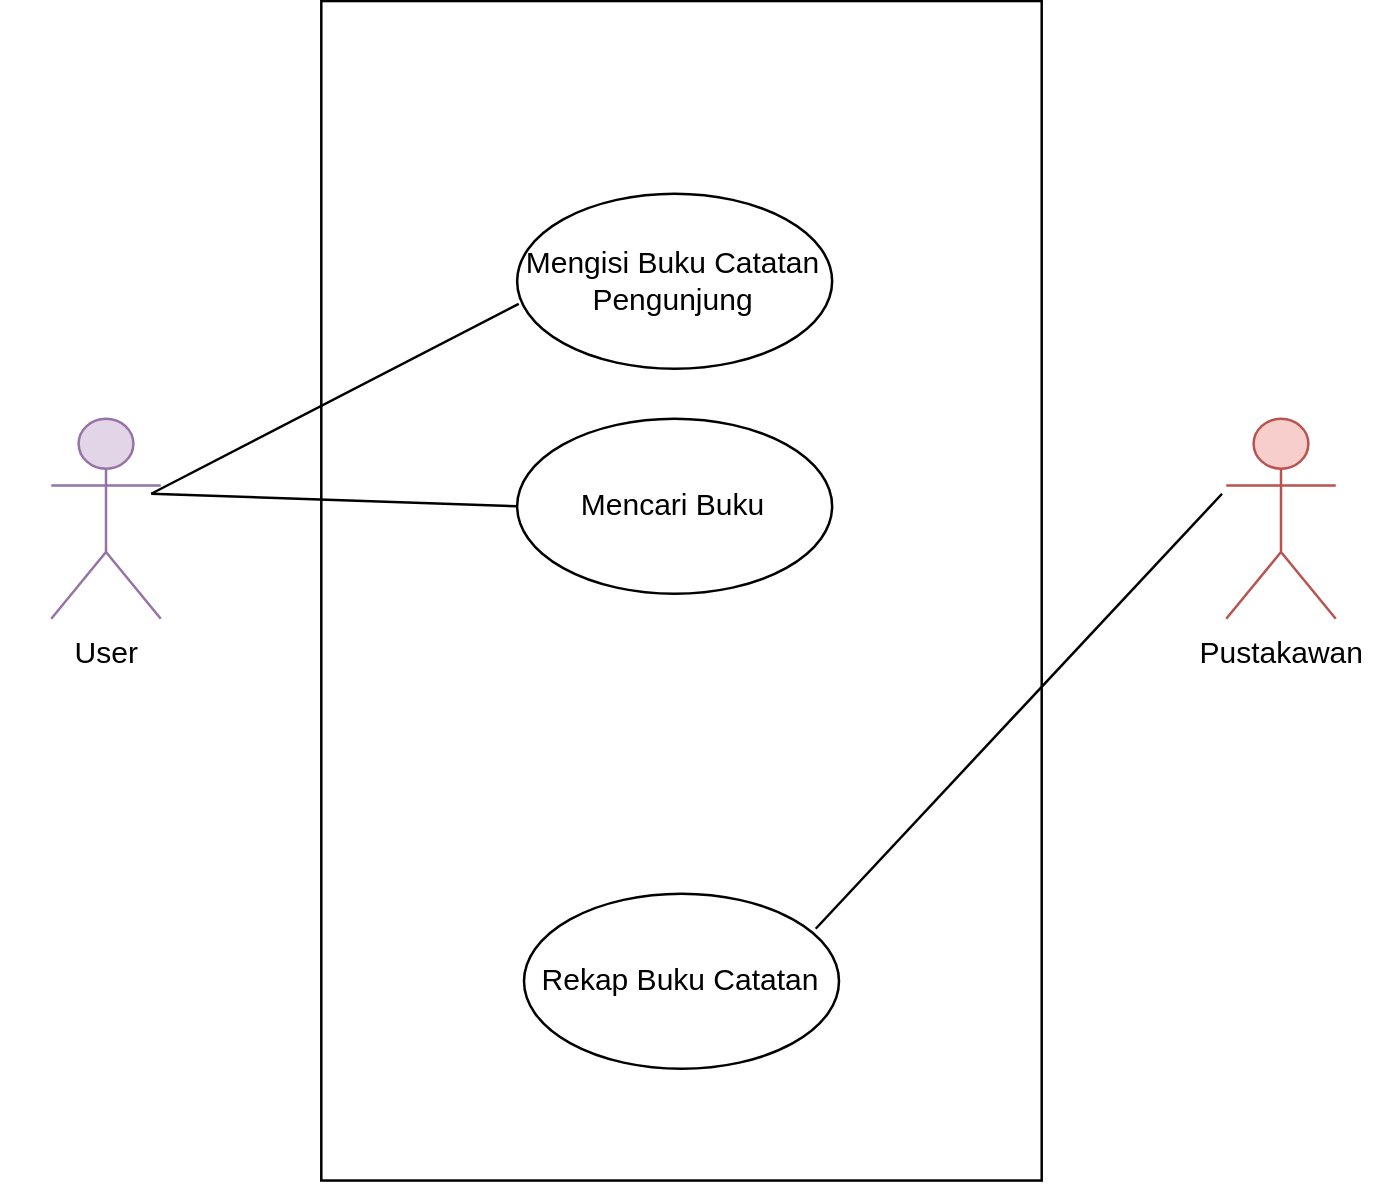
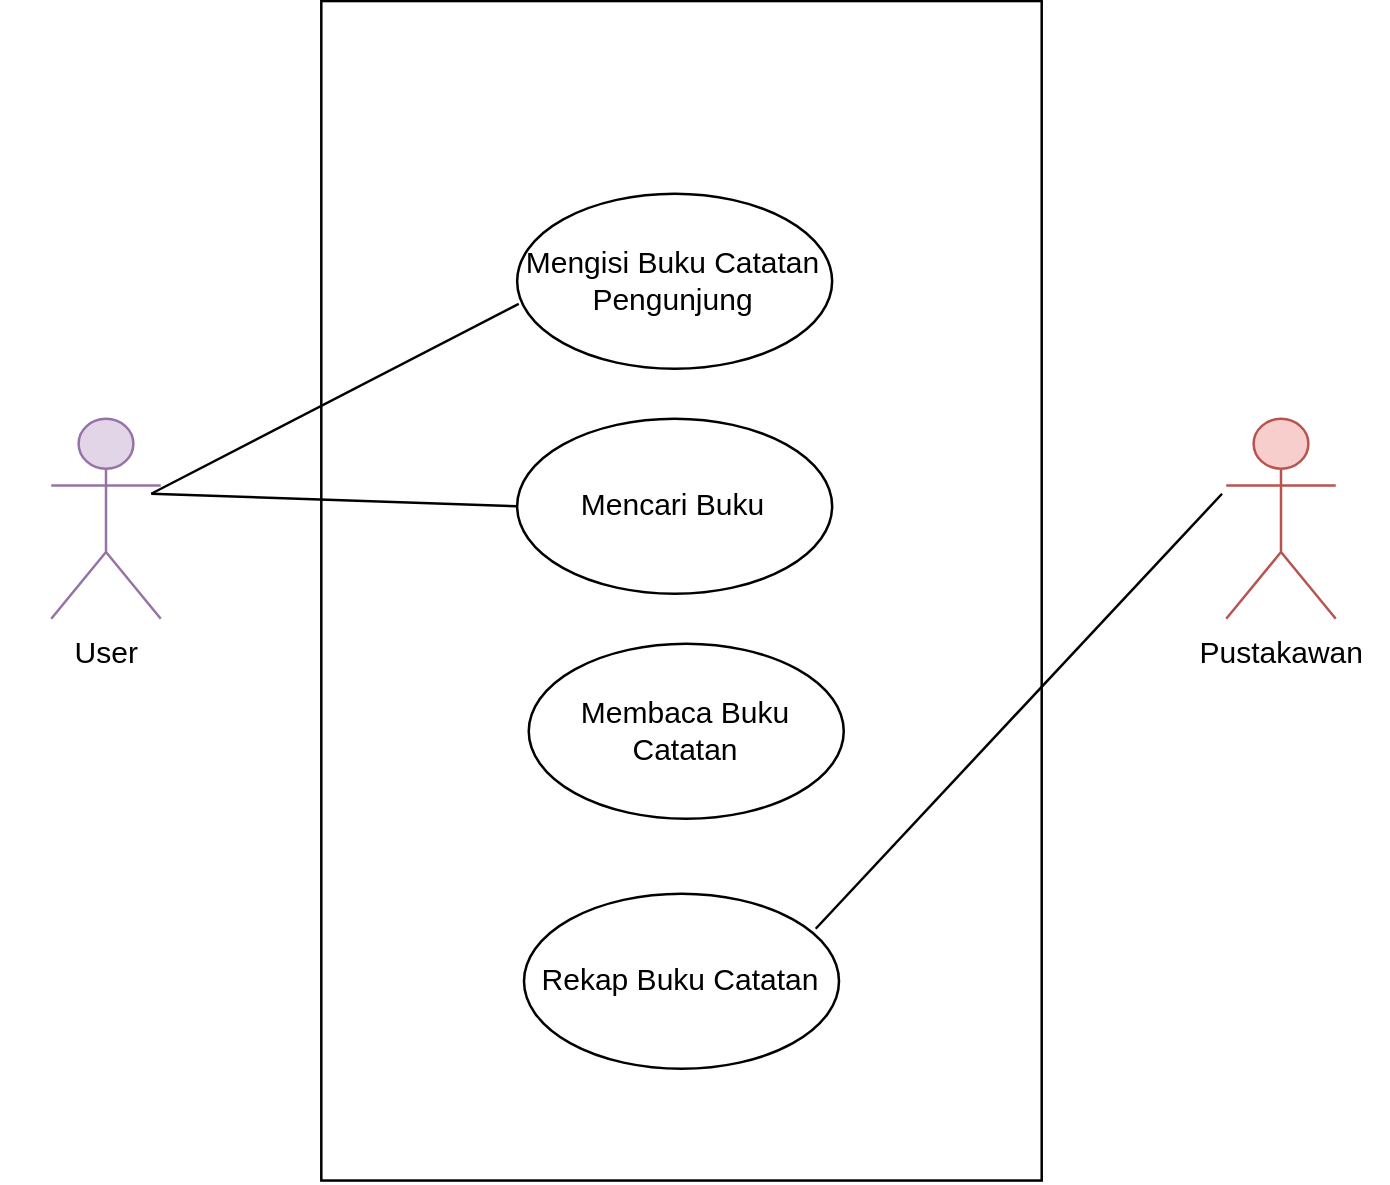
node "Membaca Buku Catatan": added
